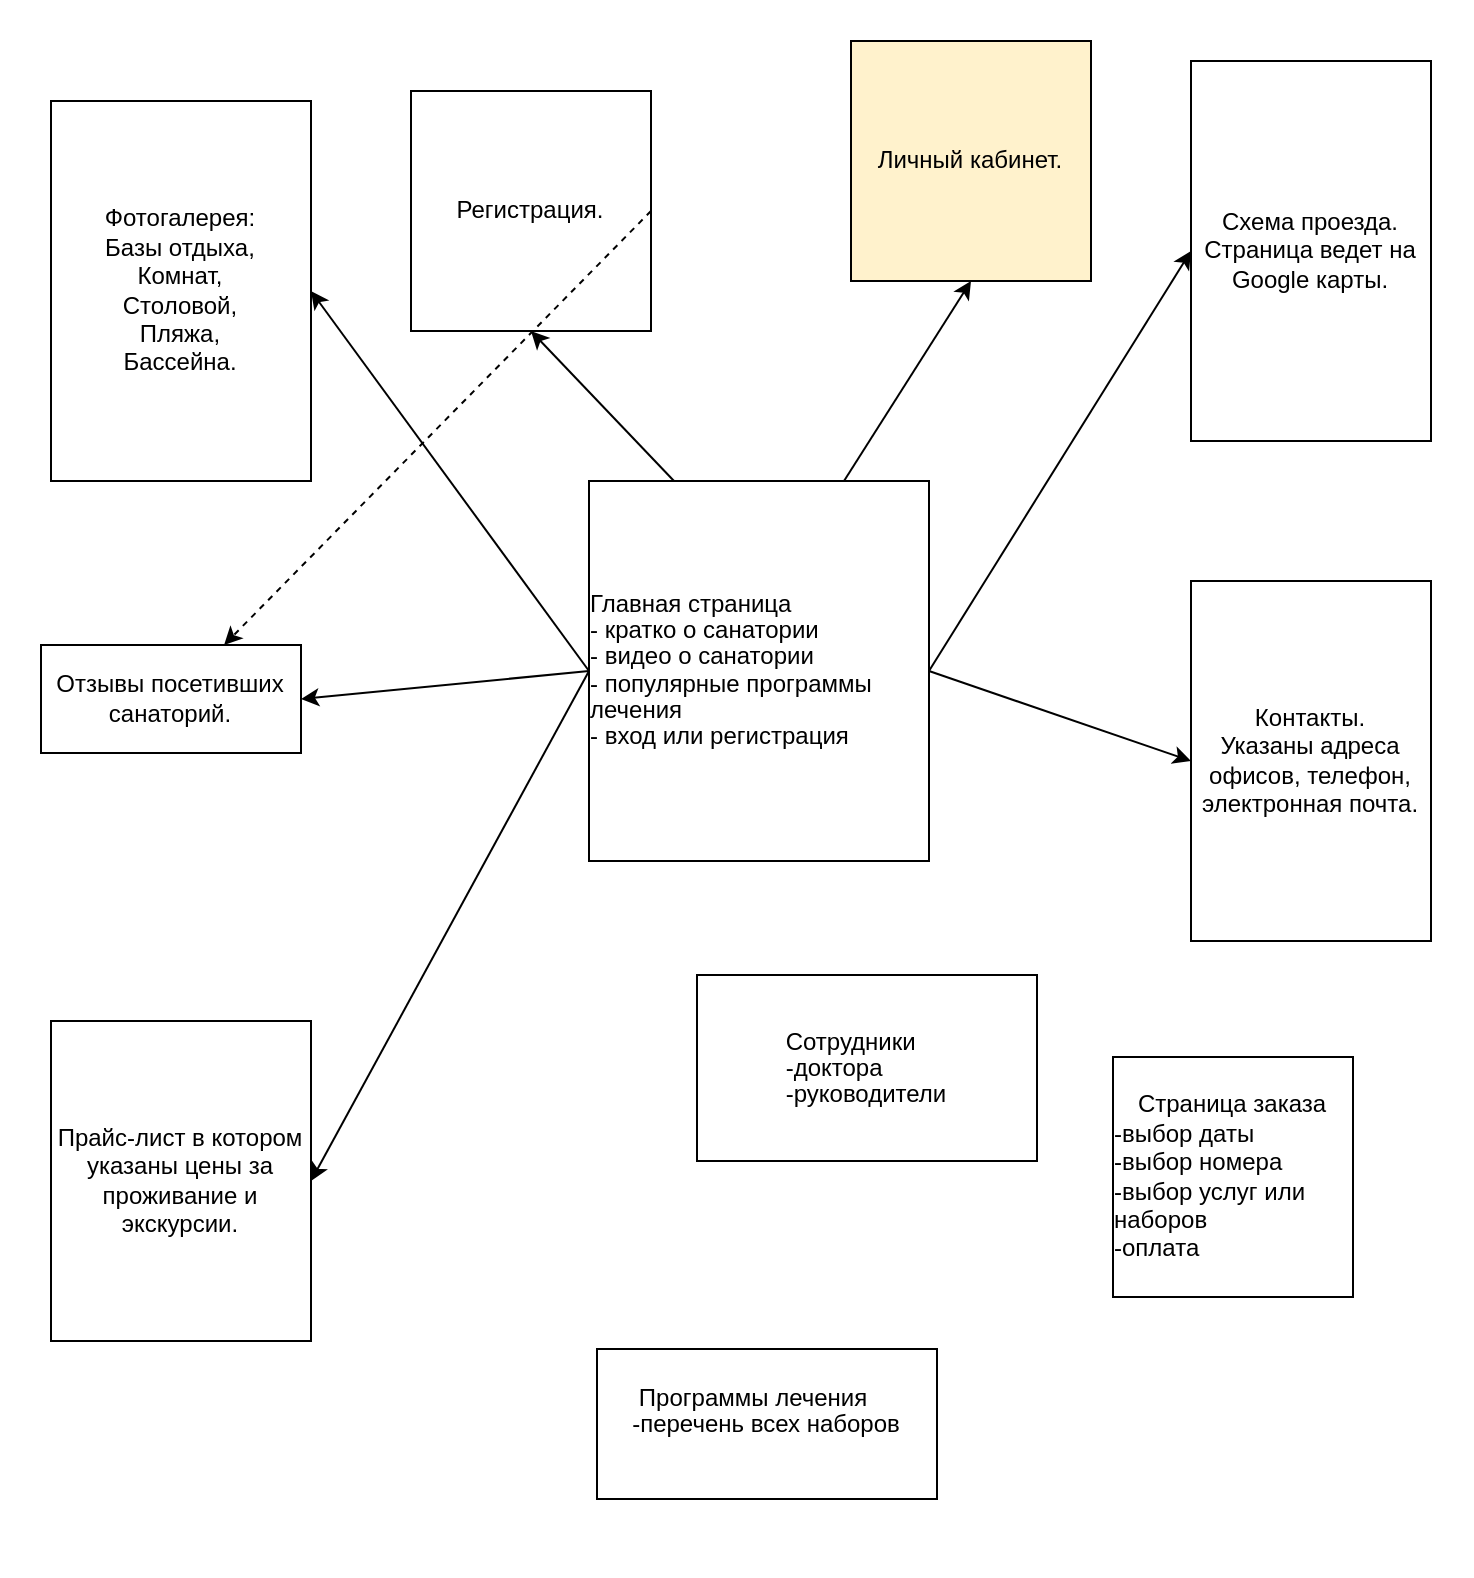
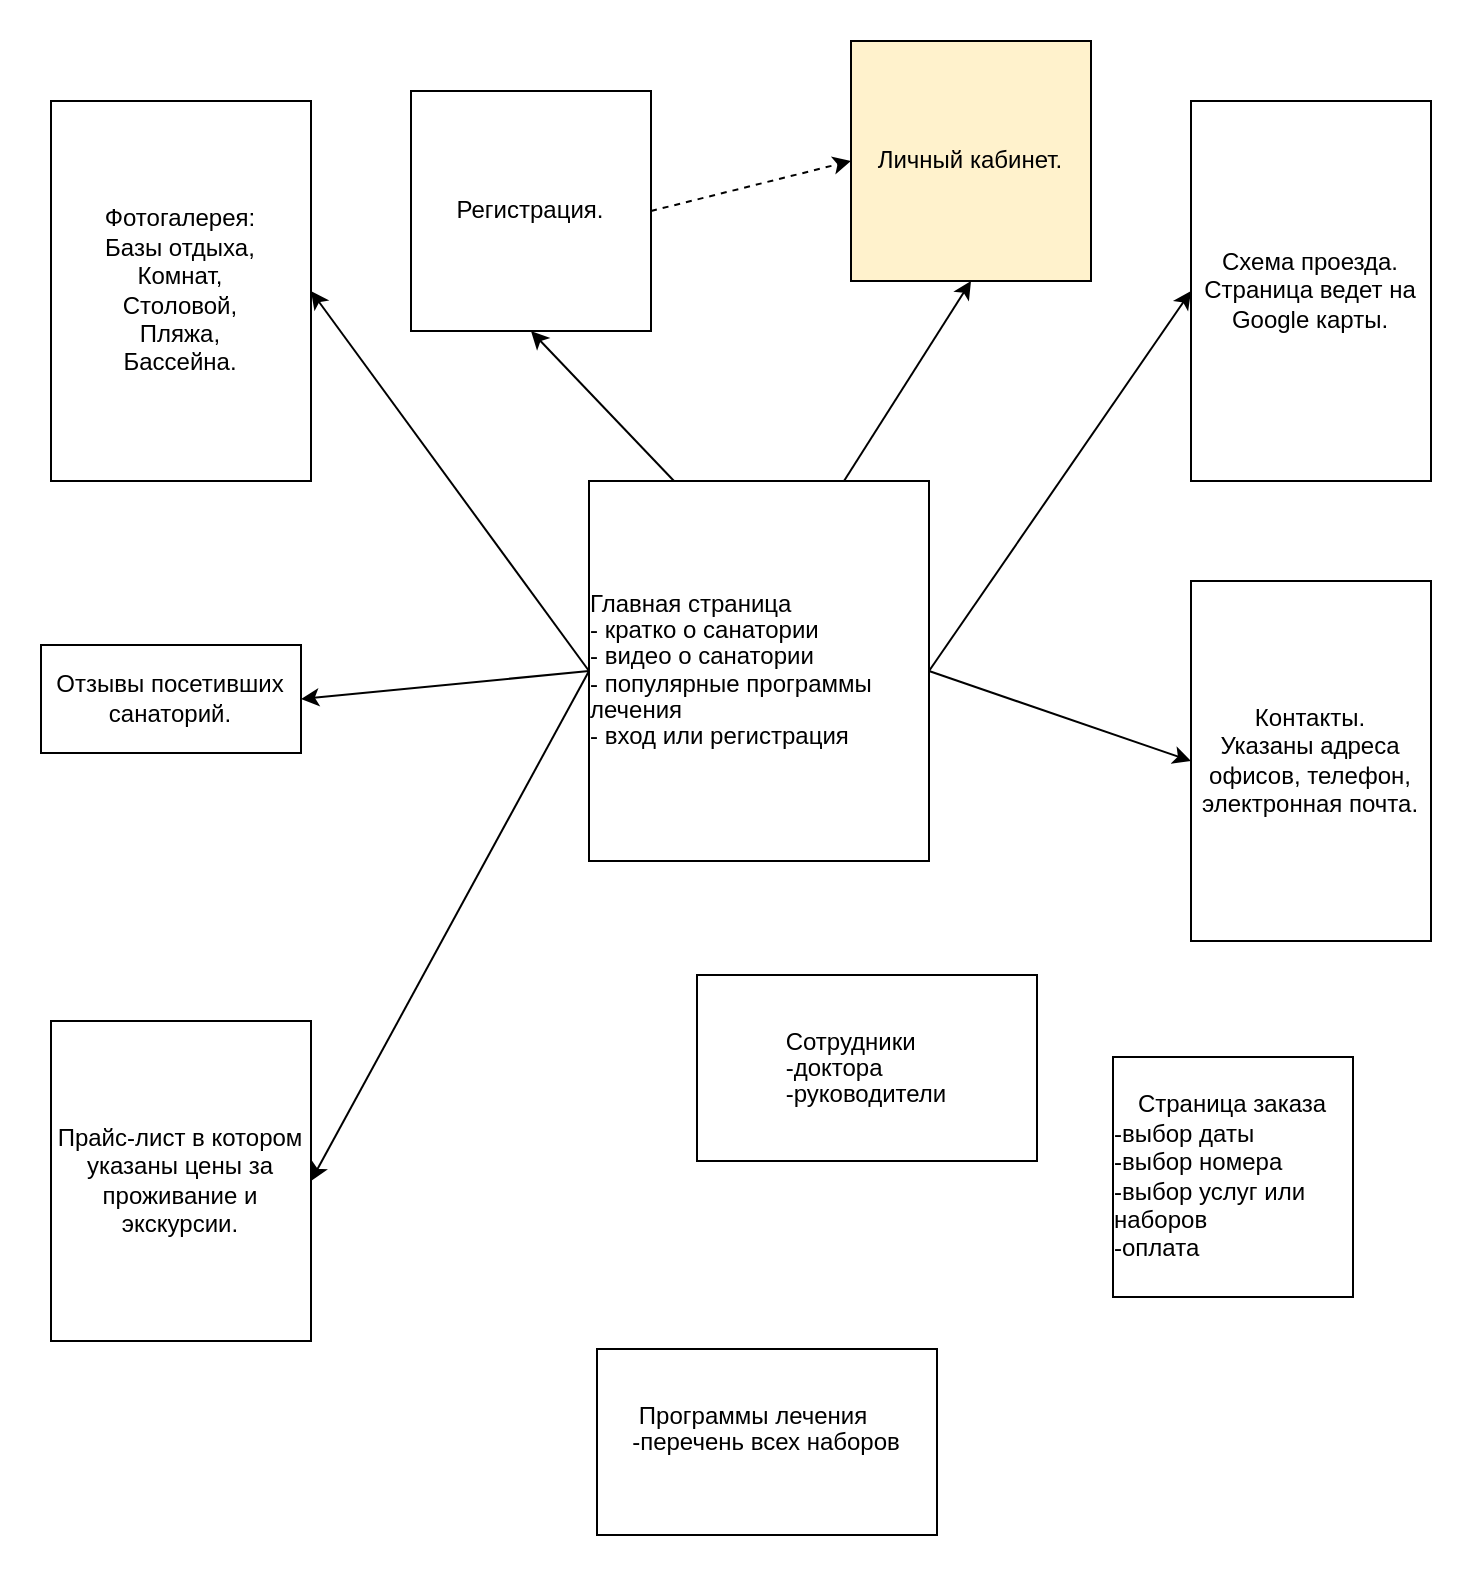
node "Схема проезда. Страница ведет на Google карты.": moved (1311, 251) -> (1311, 291)
edge "Регистрация." -> "Отзывы посетивших санаторий.": now "Регистрация." -> "Личный кабинет."
node "Программы лечения -перечень всех наборов": size 340x150 -> 340x186
